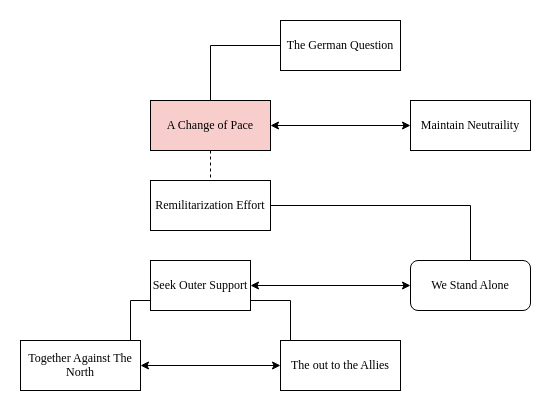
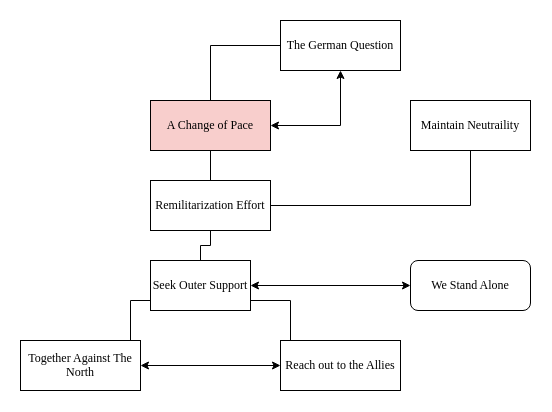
edge "A Change of Pace" -- "Maintain Neutraility": now "A Change of Pace" -- "The German Question"
edge "A Change of Pace" -- "Remilitarization Effort": style dashed -> solid
edge "Remilitarization Effort" -- "We Stand Alone": now "Remilitarization Effort" -- "Maintain Neutraility"
edge "Remilitarization Effort" -- "Seek Outer Support": added
node "The out to the Allies": label "The out to the Allies" -> "Reach out to the Allies"
